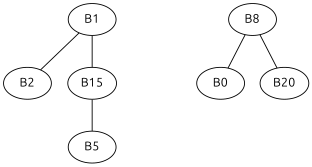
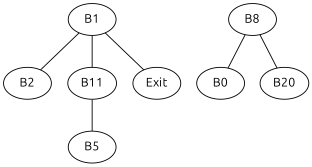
node "B15": label "B15" -> "B11"
node "Exit": added
